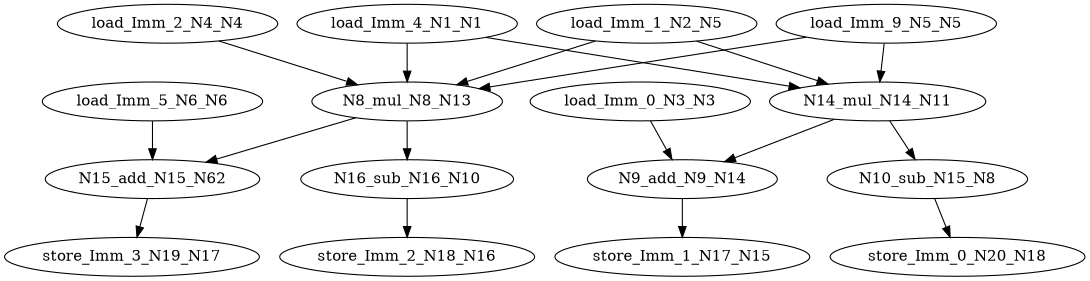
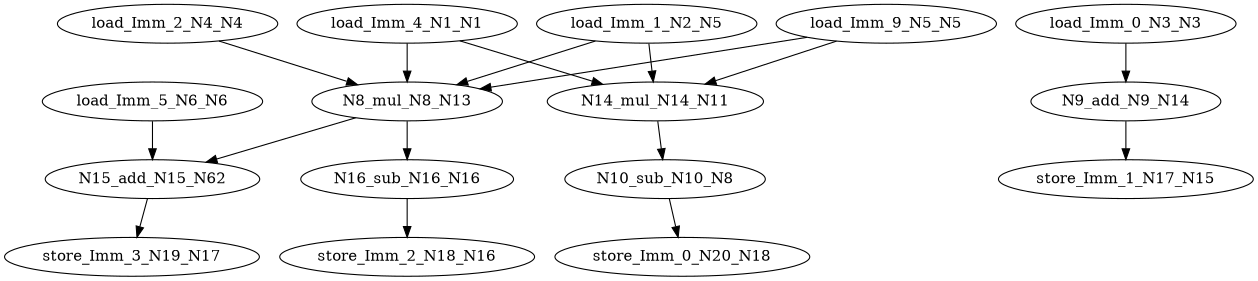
edge "N14_mul_N14_N11" -> "N9_add_N9_N14": removed
node "N16_sub_N16_N10": label "N16_sub_N16_N10" -> "N16_sub_N16_N16"
node "N10_sub_N15_N8": label "N10_sub_N15_N8" -> "N10_sub_N10_N8"
